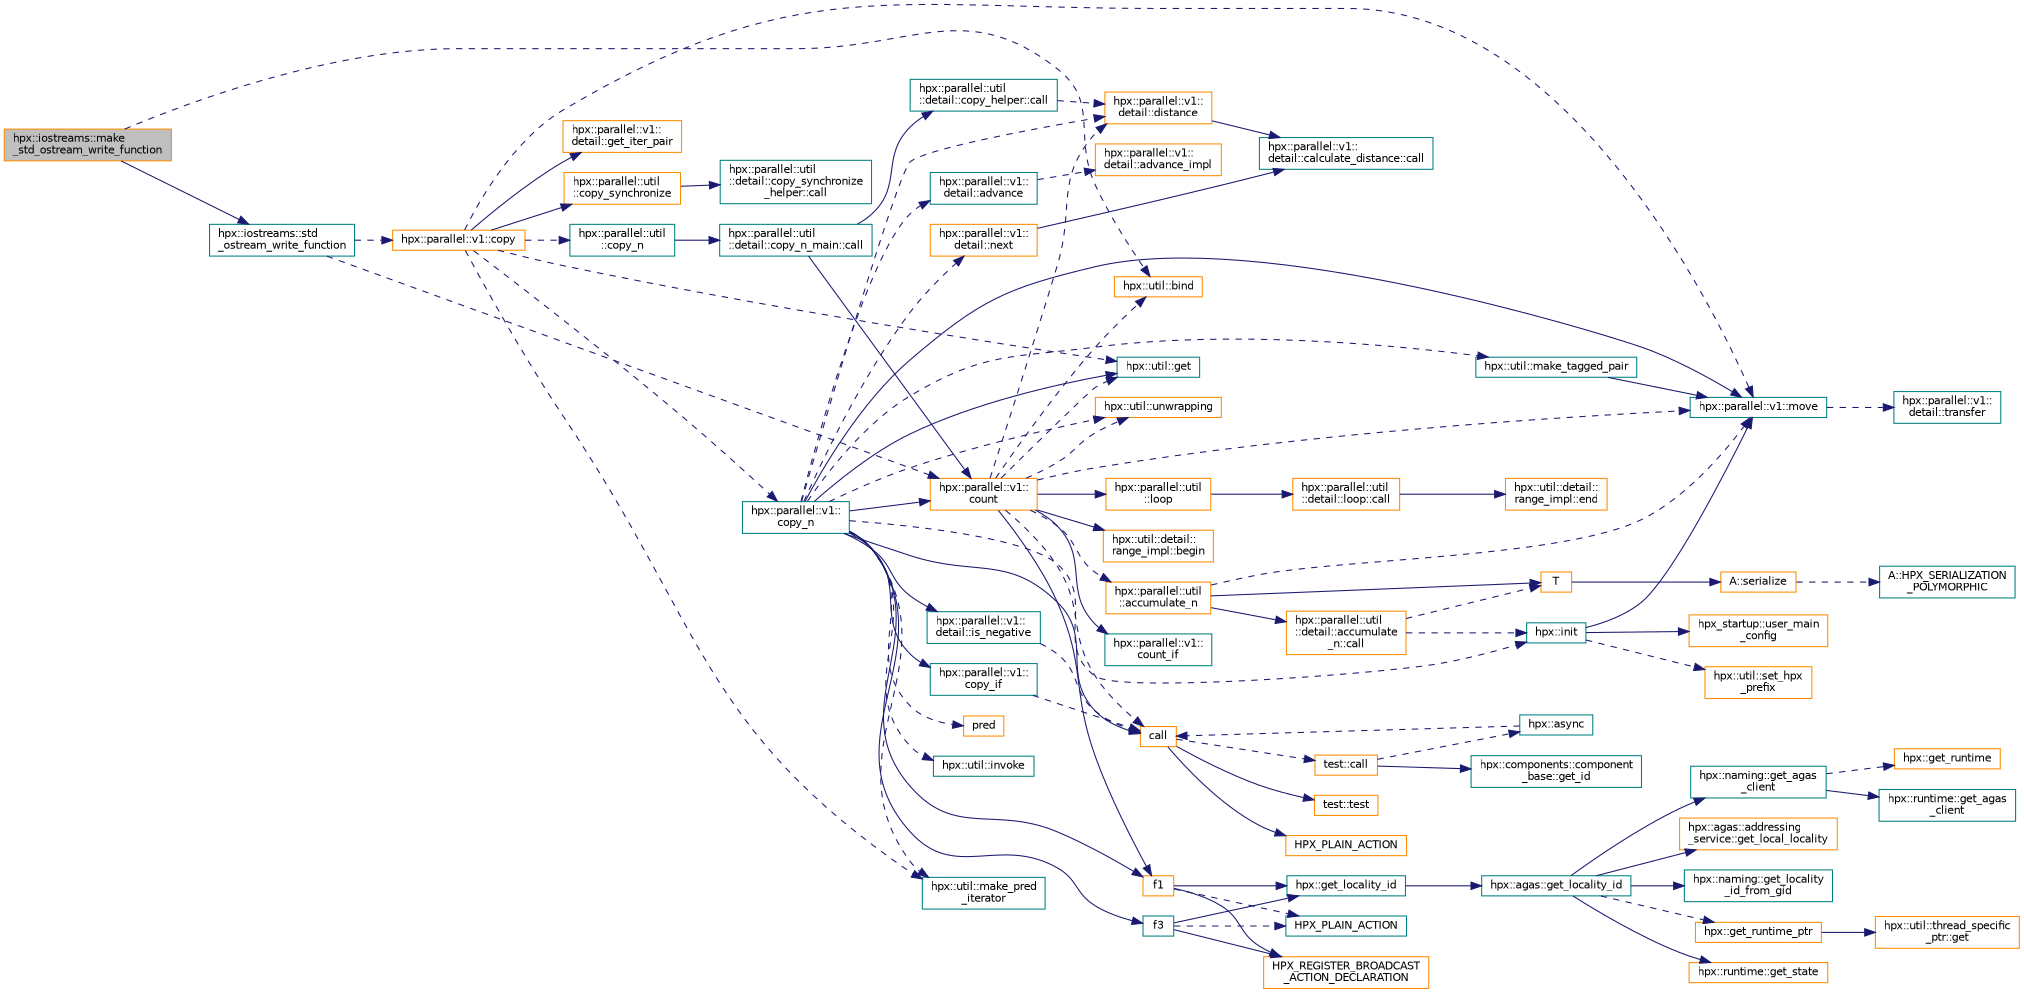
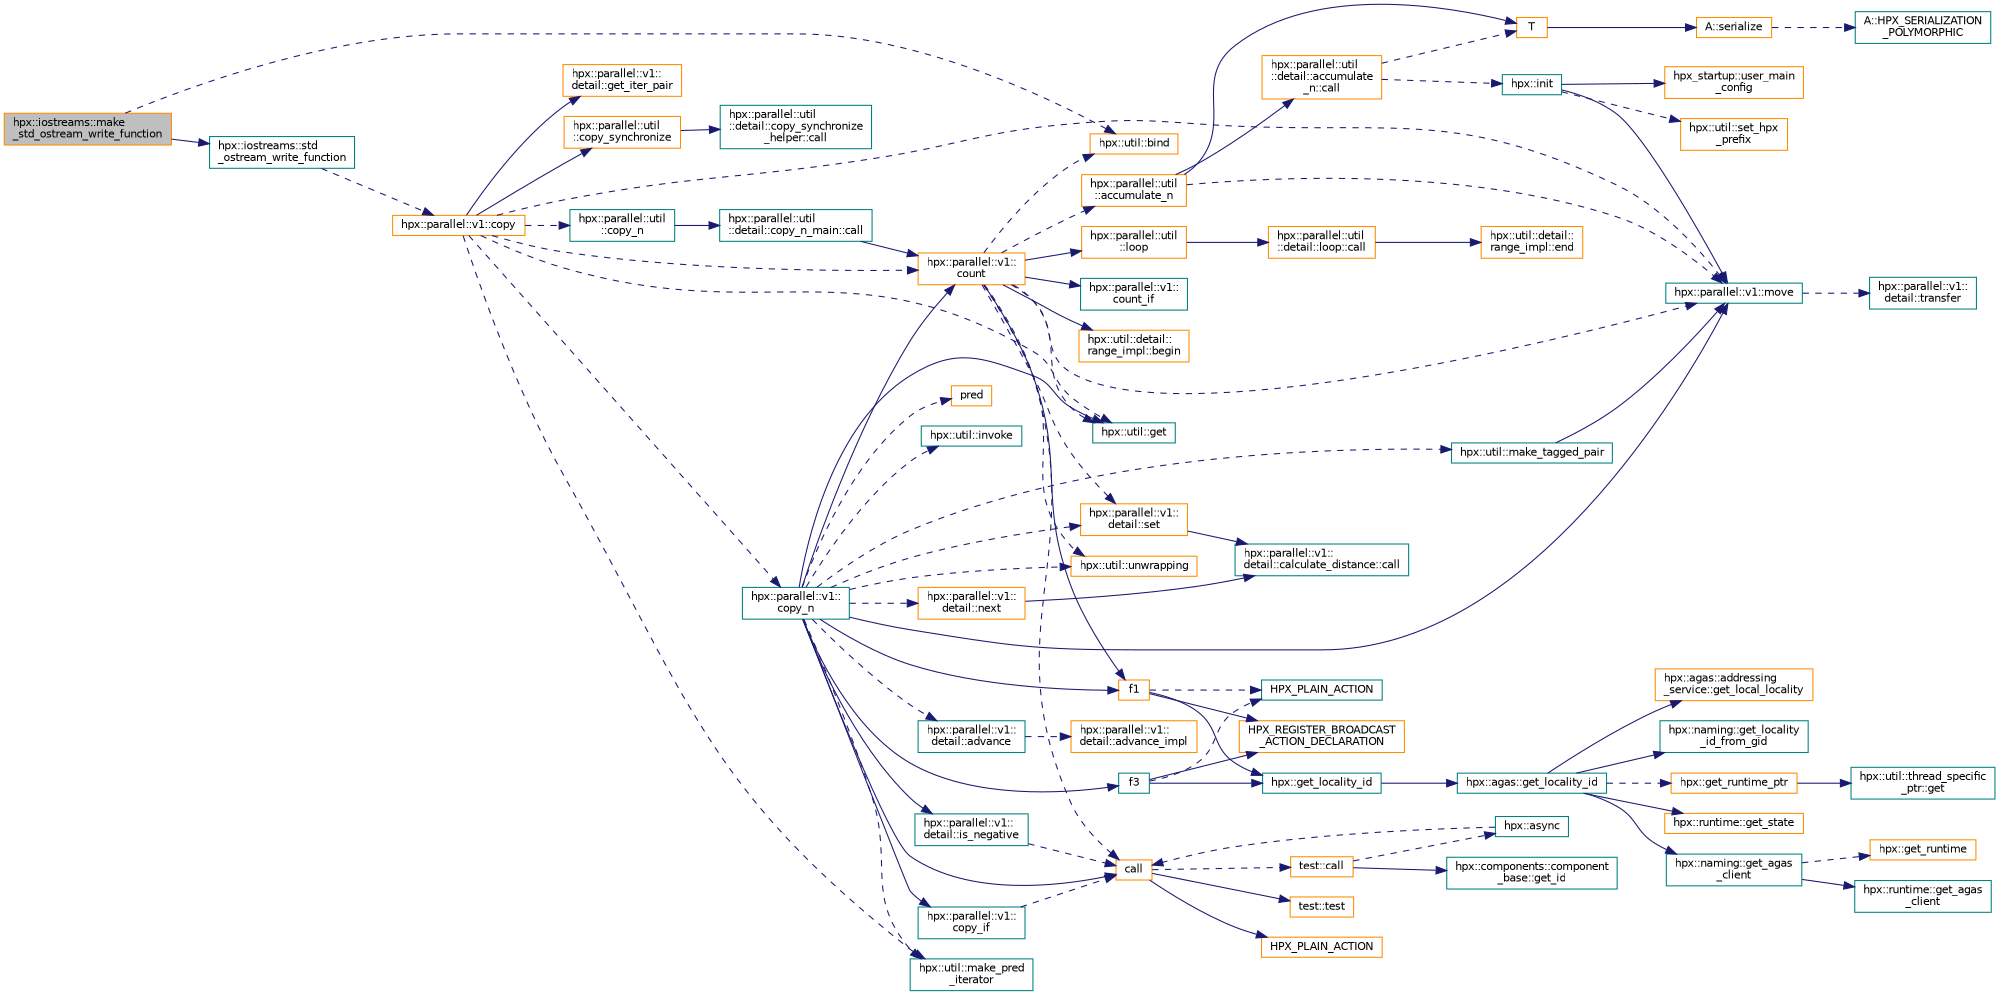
node "hpx::parallel::util ::detail::copy_helper::call": removed
node "hpx::parallel::v1:: detail::distance": label "hpx::parallel::v1:: detail::distance" -> "hpx::parallel::v1:: detail::set"
edge "hpx::iostreams::std _ostream_write_function" -> "hpx::parallel::v1:: count": now "hpx::parallel::v1::copy" -> "hpx::parallel::v1:: count"
edge "hpx::parallel::v1:: copy_n" -> "hpx::init": removed
node "hpx::util::thread_specific _ptr::get": color darkorange -> teal
